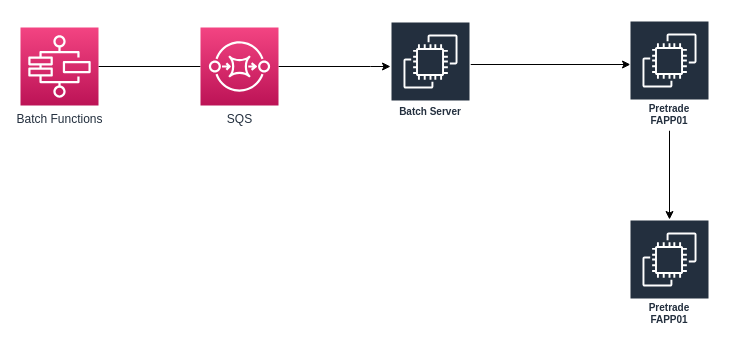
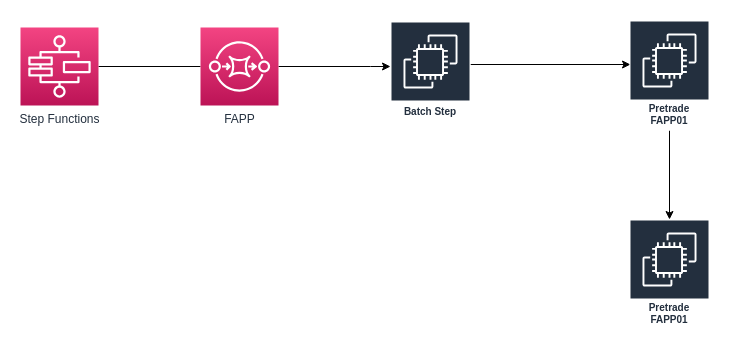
node "Batch Server": label "Batch Server" -> "Batch Step"
node "Batch Functions": label "Batch Functions" -> "Step Functions"
node "SQS": label "SQS" -> "FAPP"
